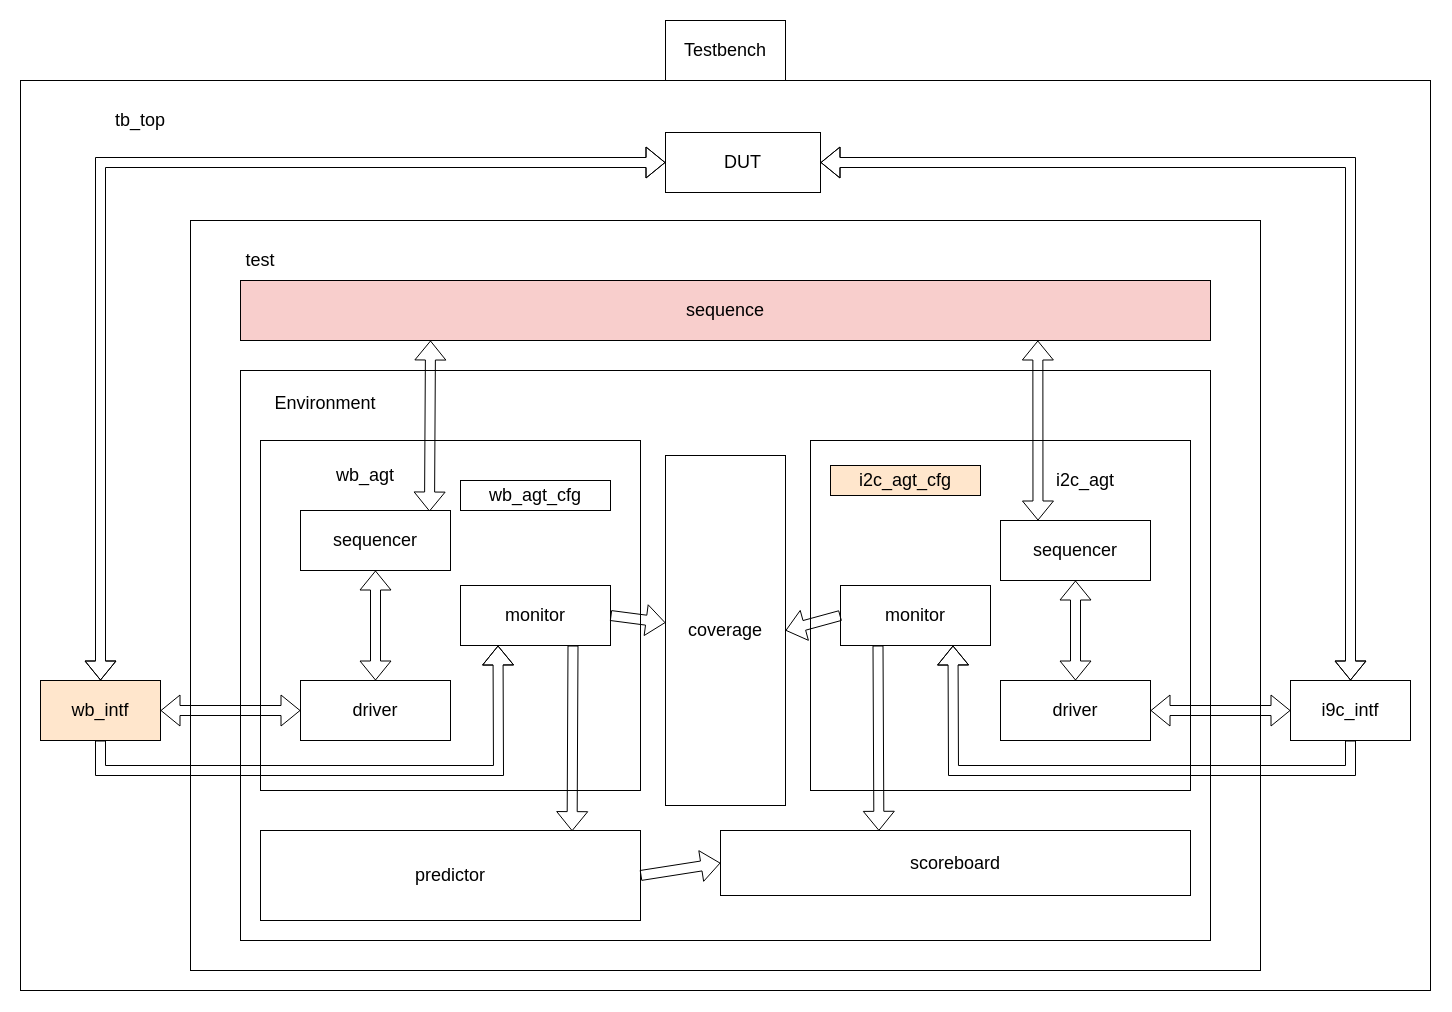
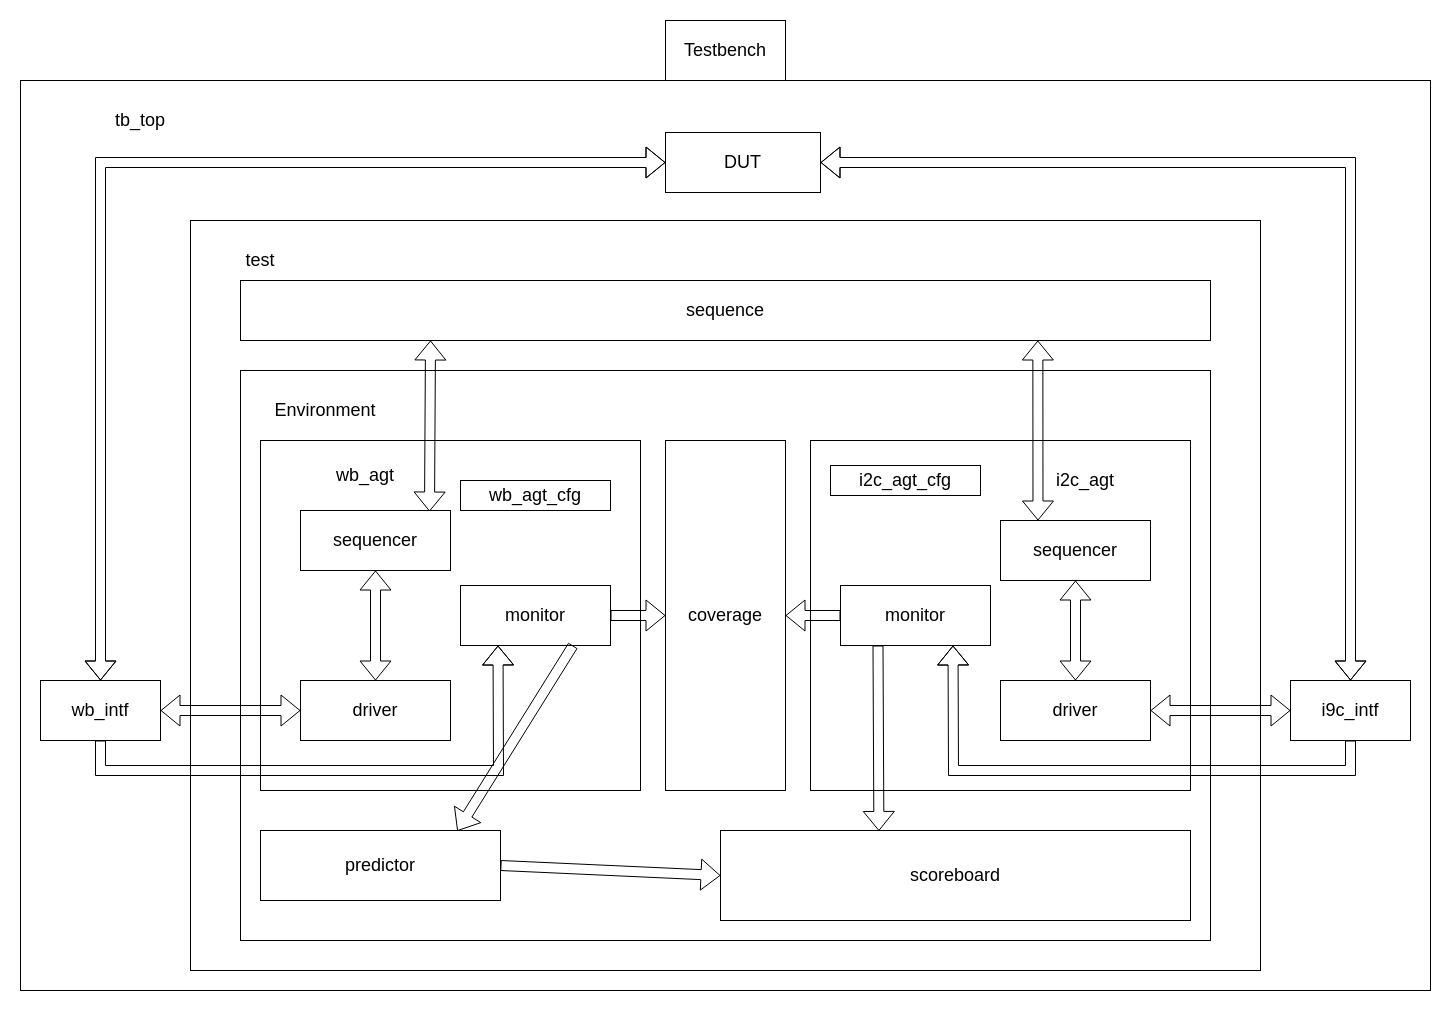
node "sequence": fillcolor #f8cecc -> #ffffff
node "Environment": size 150x45 -> 150x60
node "i2c_agt_cfg": fillcolor #ffe6cc -> #ffffff
node "coverage": moved (726, 631) -> (726, 616)
node "wb_intf": fillcolor #ffe6cc -> #ffffff
node "scoreboard": size 470x65 -> 470x90
node "predictor": size 380x90 -> 240x70
